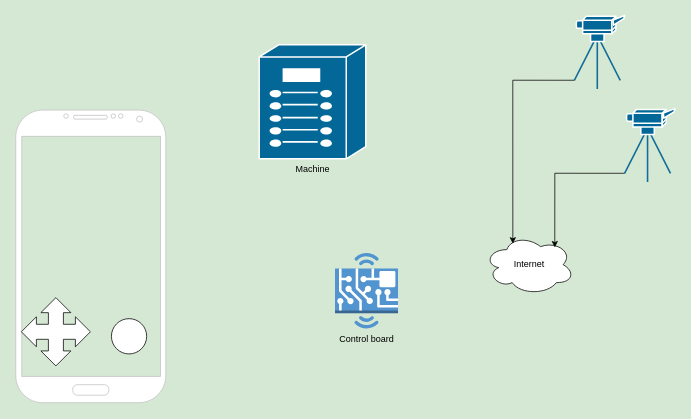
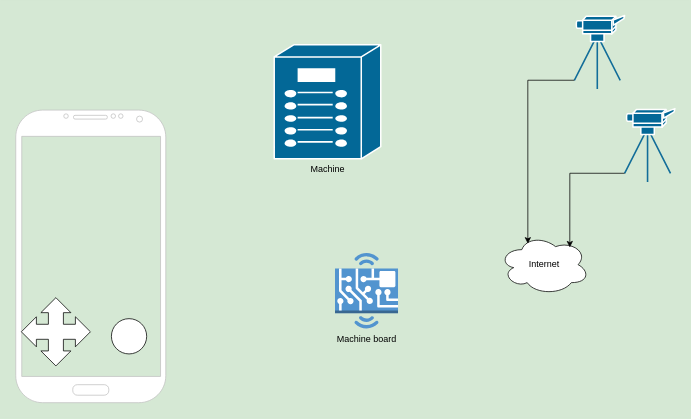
node "Machine": moved (312, 102) -> (327, 102)
node "Internet": moved (529, 264) -> (544, 264)
node "Control board": label "Control board" -> "Machine board"
